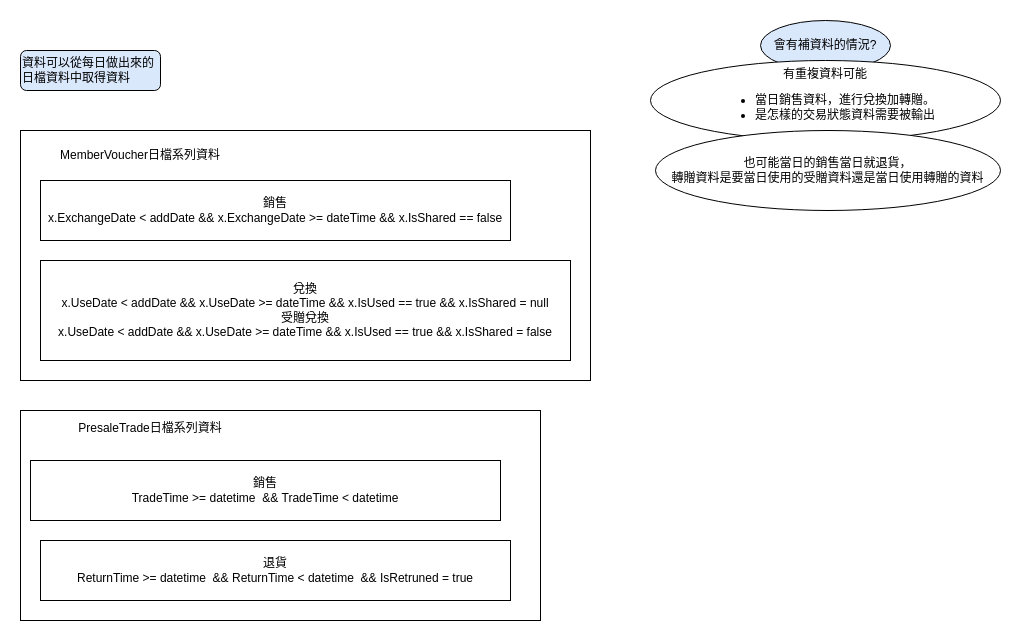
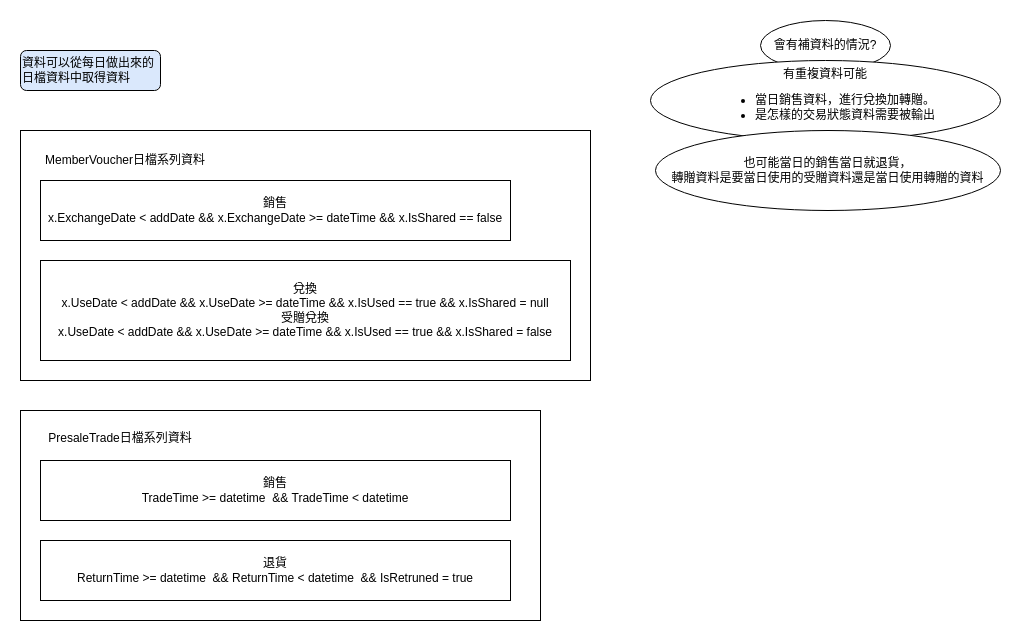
node "會有補資料的情況?": fillcolor #dae8fc -> #ffffff
node "MemberVoucher日檔系列資料": moved (141, 156) -> (126, 161)
node "PresaleTrade日檔系列資料": moved (151, 428) -> (121, 438)
node "銷售 TradeTime >= datetime && TradeTime < datetime": moved (266, 491) -> (276, 491)
